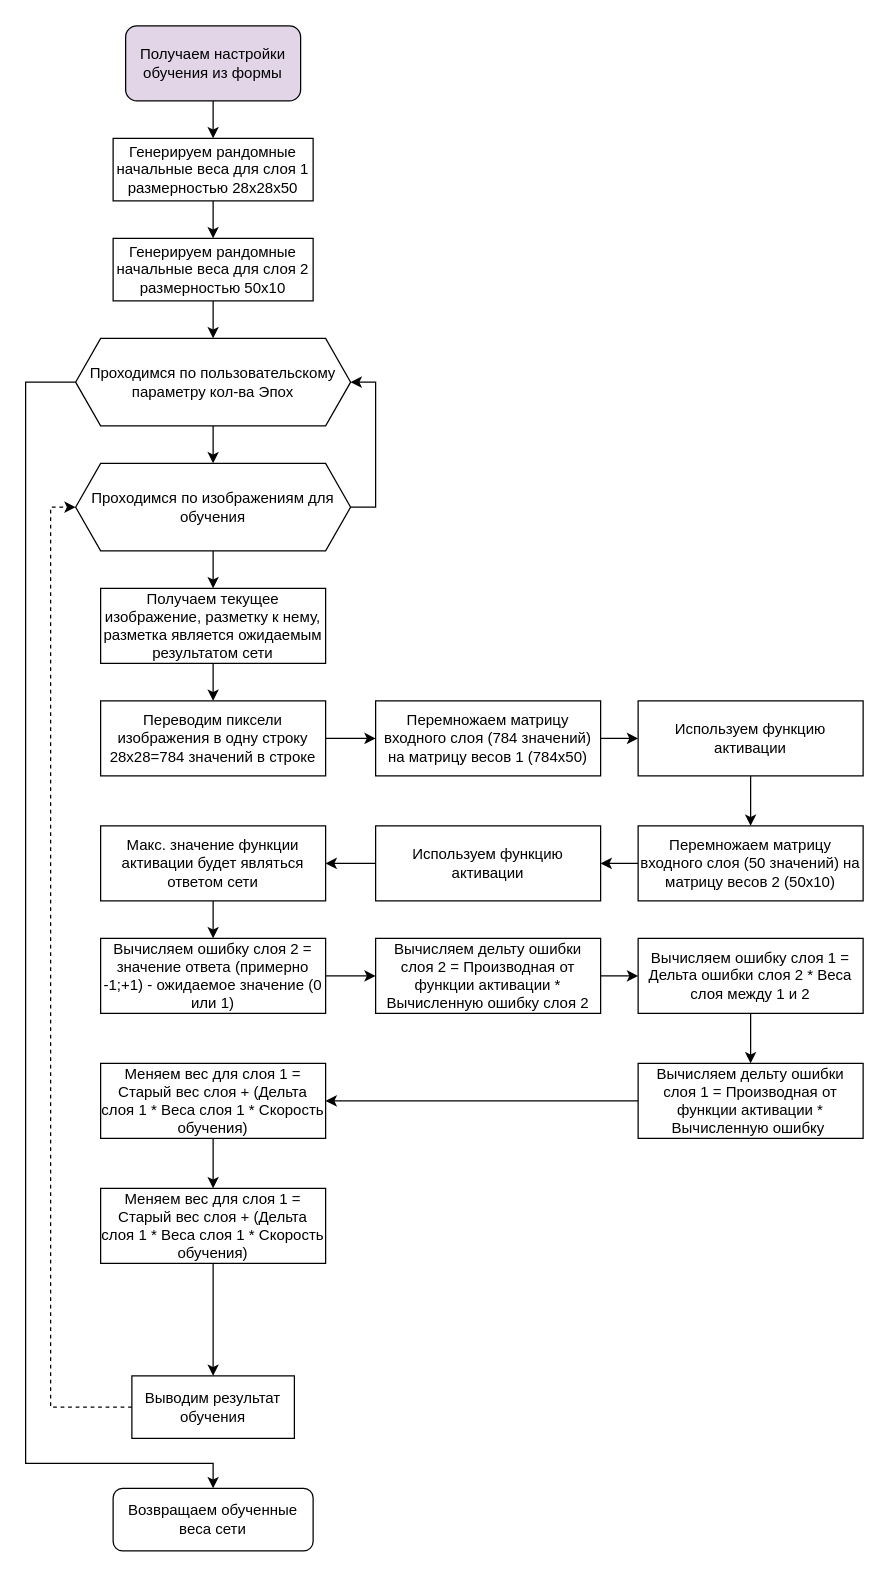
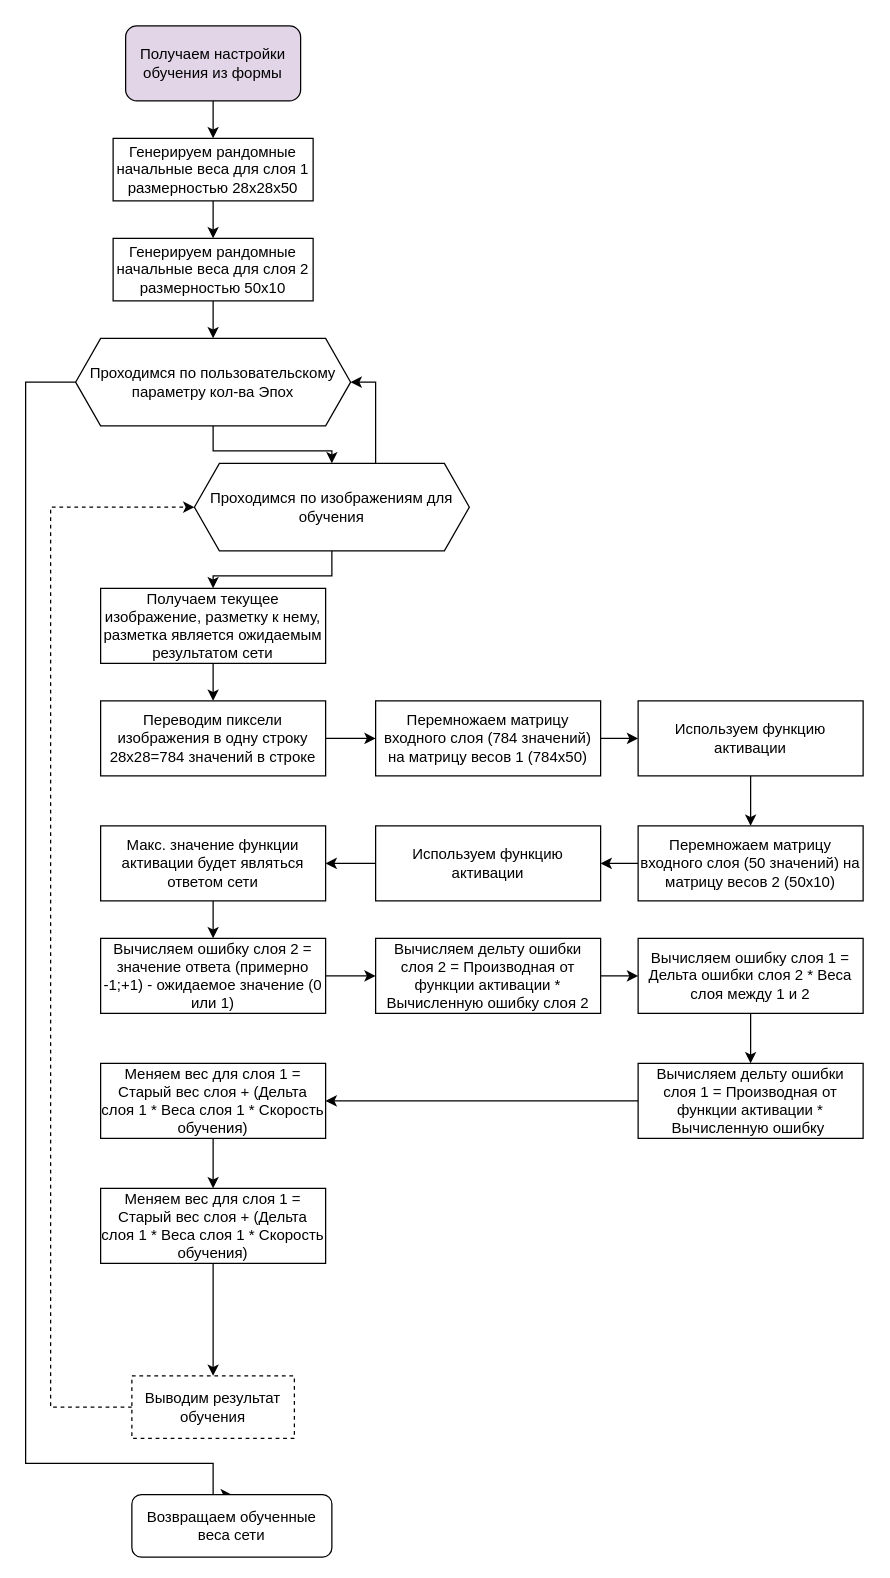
node "Проходимся по изображениям для обучения": moved (213, 507) -> (332, 507)
node "Выводим результат обучения": style solid -> dashed
node "Возвращаем обученные веса сети": moved (213, 1519) -> (232, 1526)
